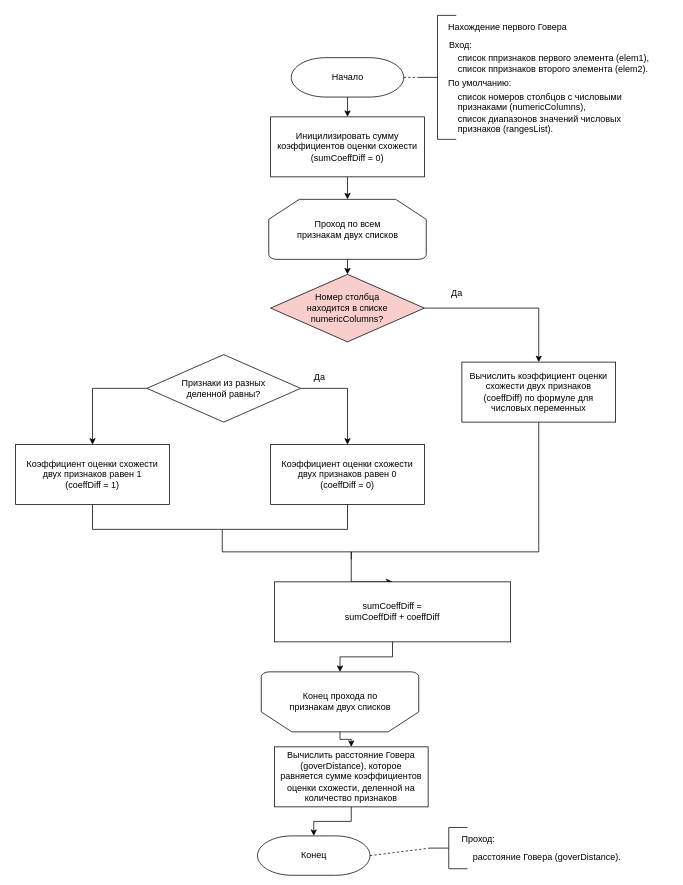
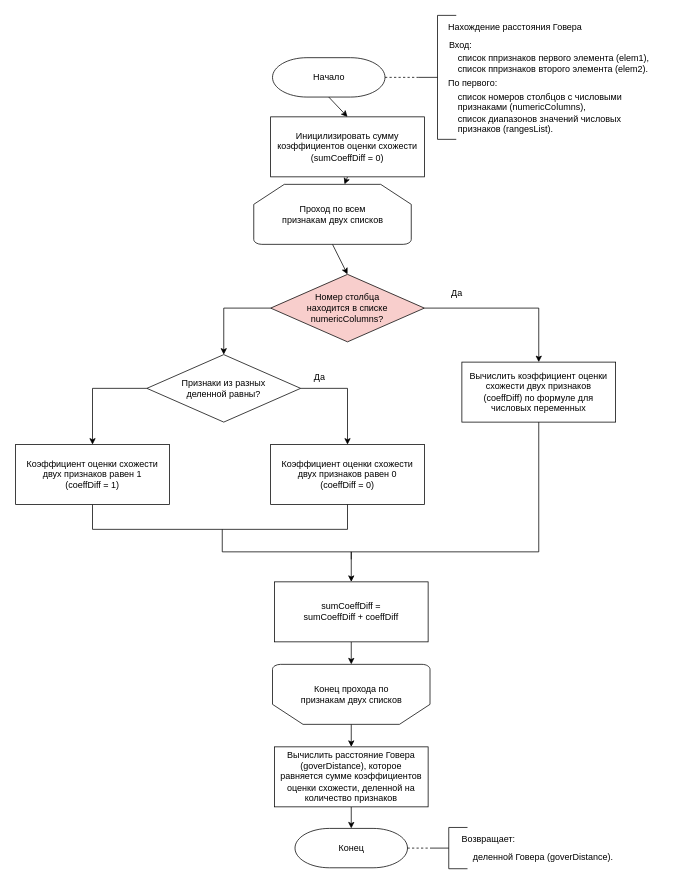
node "Нахождение первого Говера": label "Нахождение первого Говера" -> "Нахождение расстояния Говера"
node "Начало": moved (347, 77) -> (329, 77)
node "По умолчанию:": label "По умолчанию:" -> "По первого:"
node "Проход по всем признакам двух списков": moved (347, 229) -> (332, 214)
edge "Номер столбца находится в списке numericColumns?" -> "Признаки из разных деленной равны?": added
node "sumCoeffDiff = sumCoeffDiff + сoeffDiff": size 236x60 -> 154x60
node "Конец прохода по признакам двух списков": moved (340, 702) -> (351, 694)
node "Проход:": label "Проход:" -> "Возвращает:"
node "Конец": moved (314, 856) -> (351, 848)
node "расстояние Говера (goverDistance).": label "расстояние Говера (goverDistance)." -> "деленной Говера (goverDistance)."
